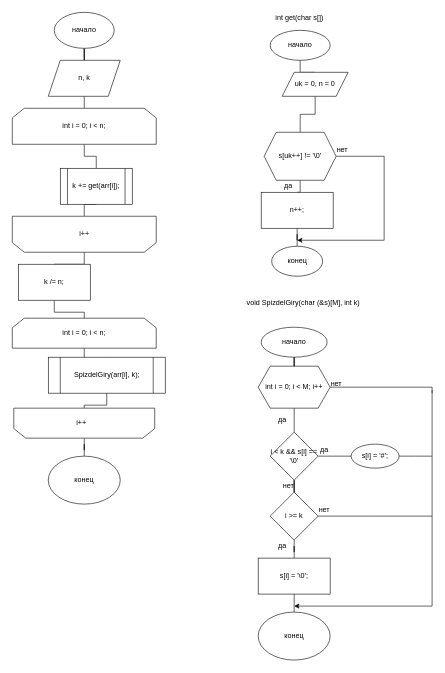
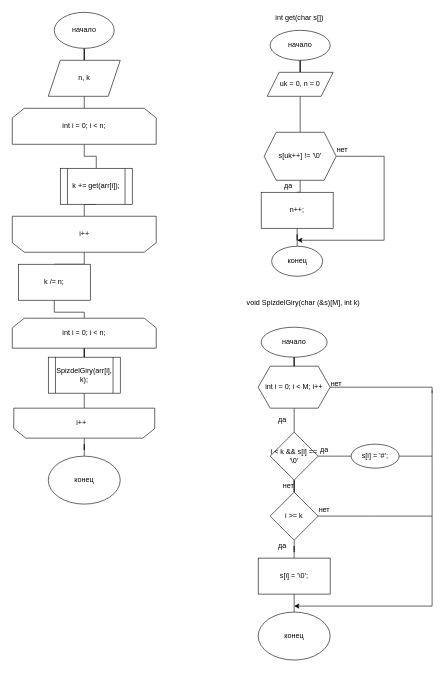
node "uk = 0, n = 0": moved (315, 84) -> (300, 84)
node "SpizdelGiry(arr[i], k);": size 117x36 -> 72x36
